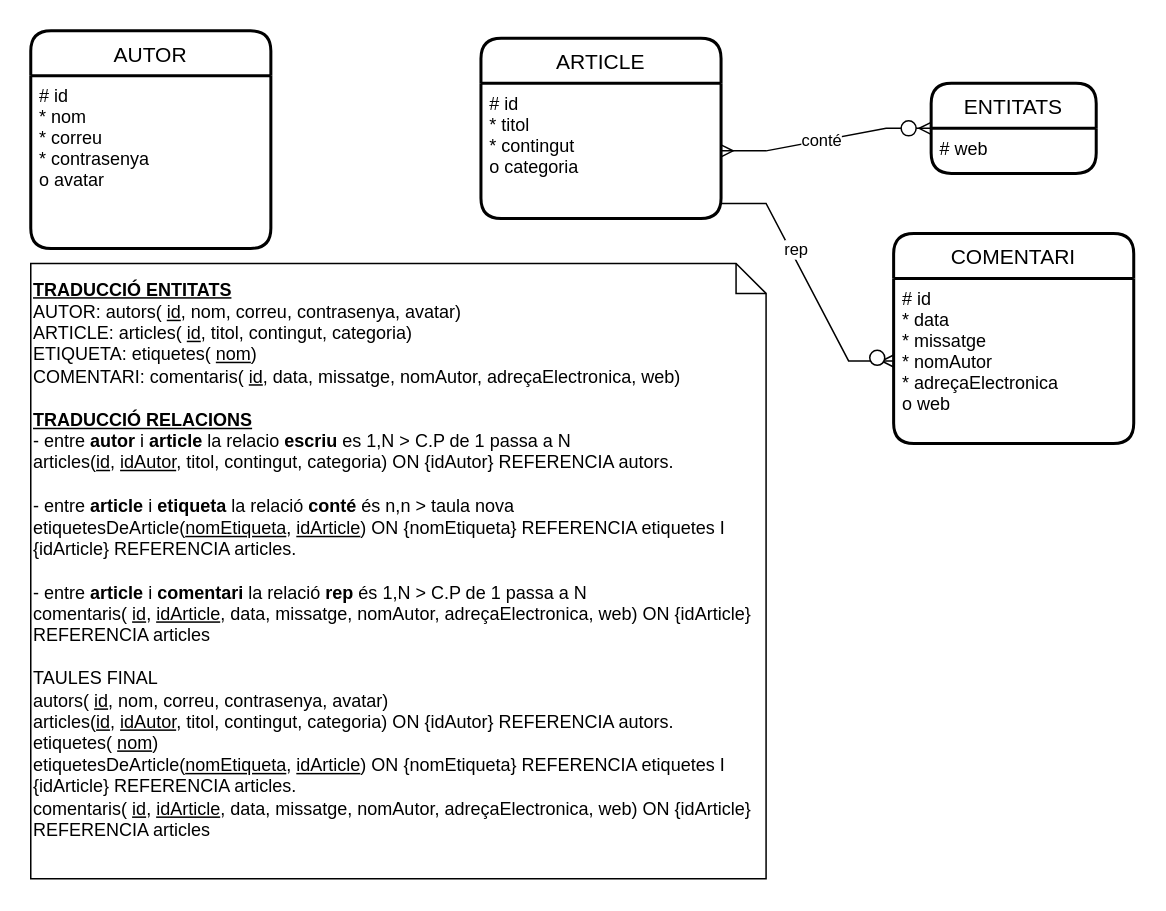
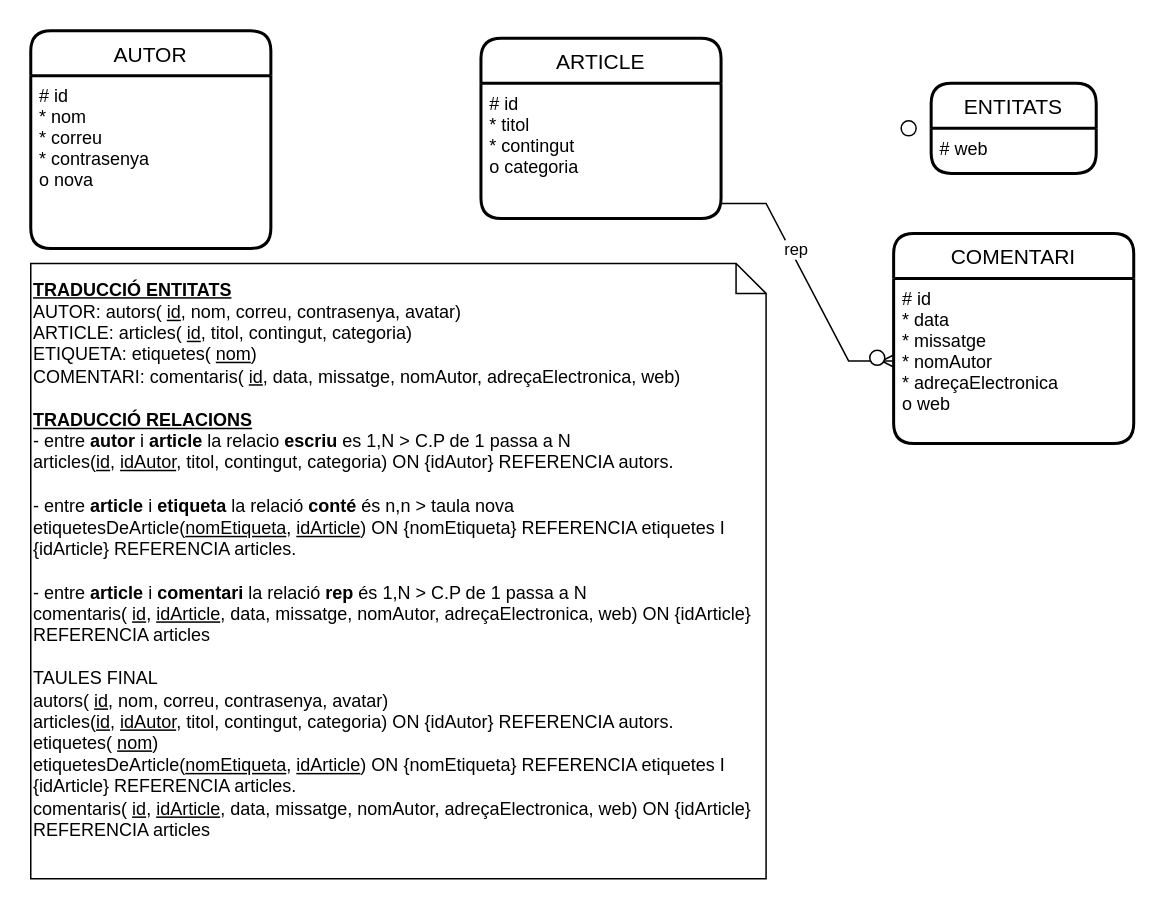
node "# id * nom * correu * contrasenya o avatar": label "# id * nom * correu * contrasenya o avatar" -> "# id * nom * correu * contrasenya o nova"
edge "ENTITATS" -- "# id * titol * contingut o categoria": removed, label "conté"
